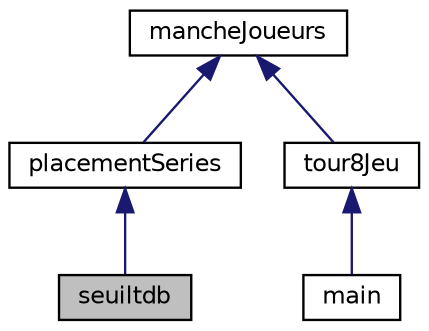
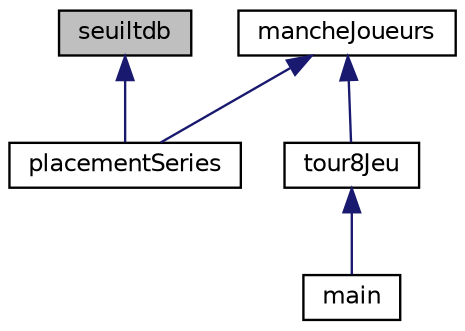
edge "seuiltdb" -> "placementSeries": reversed
